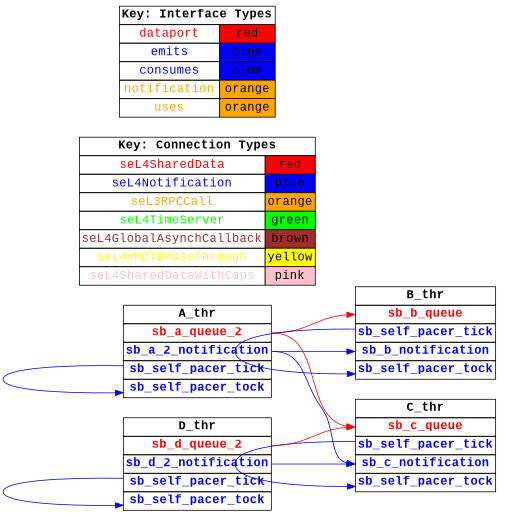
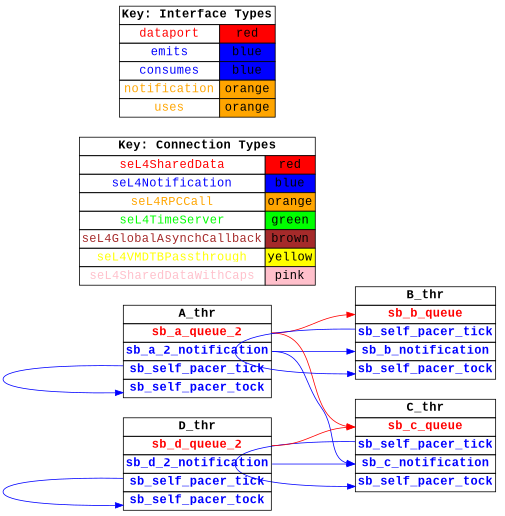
node "Key: Connection Types": text "seL3RPCCall" -> "seL4RPCCall"
